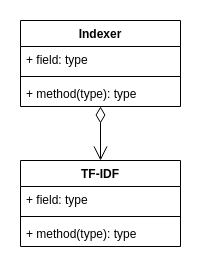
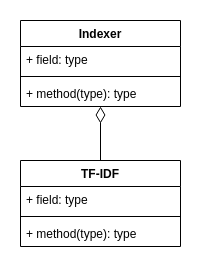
edge "Indexer" -- "TF-IDF": arrowhead open -> none
